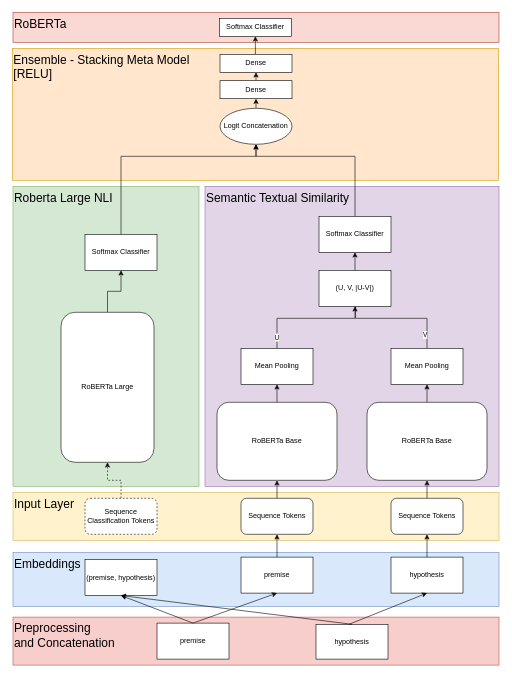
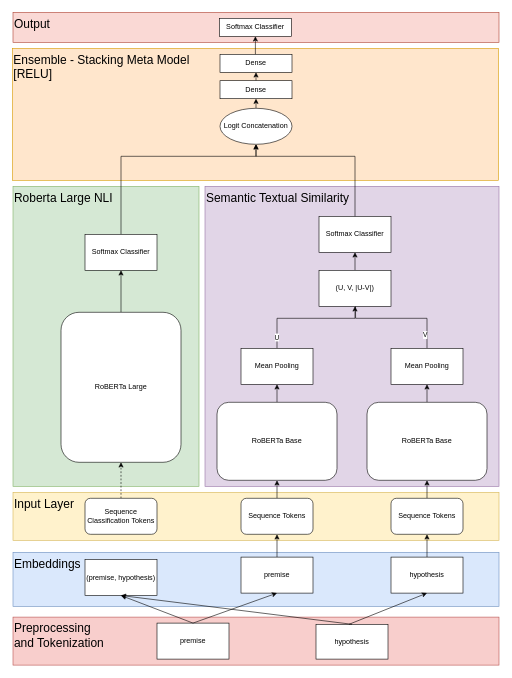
node "RoBERTa": label "RoBERTa" -> "Output"
node "RoBERTa Large": size 93x150 -> 120x150
node "Sequence Classification Tokens": style dashed -> solid
node "Preprocessing and Concatenation": label "Preprocessing and Concatenation" -> "Preprocessing and Tokenization"
